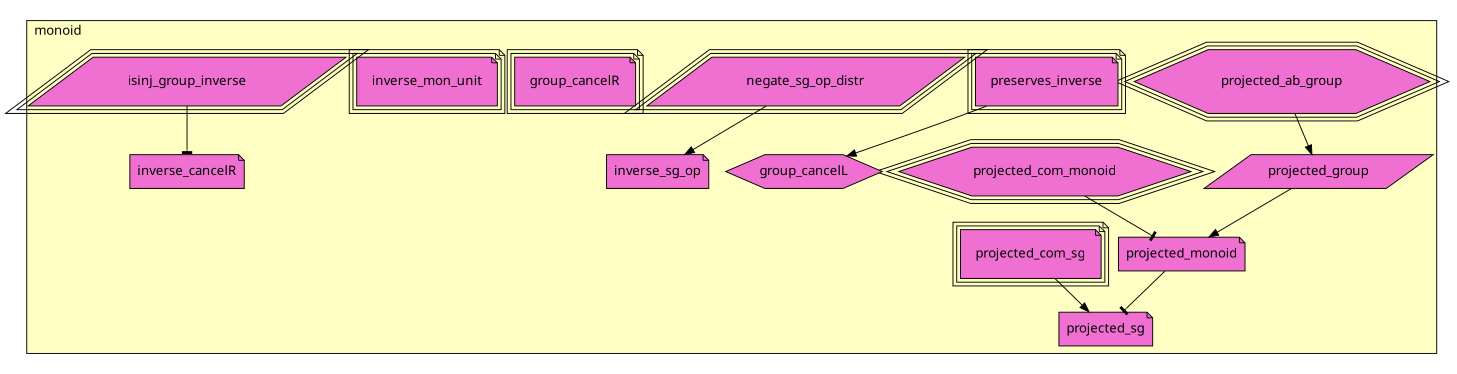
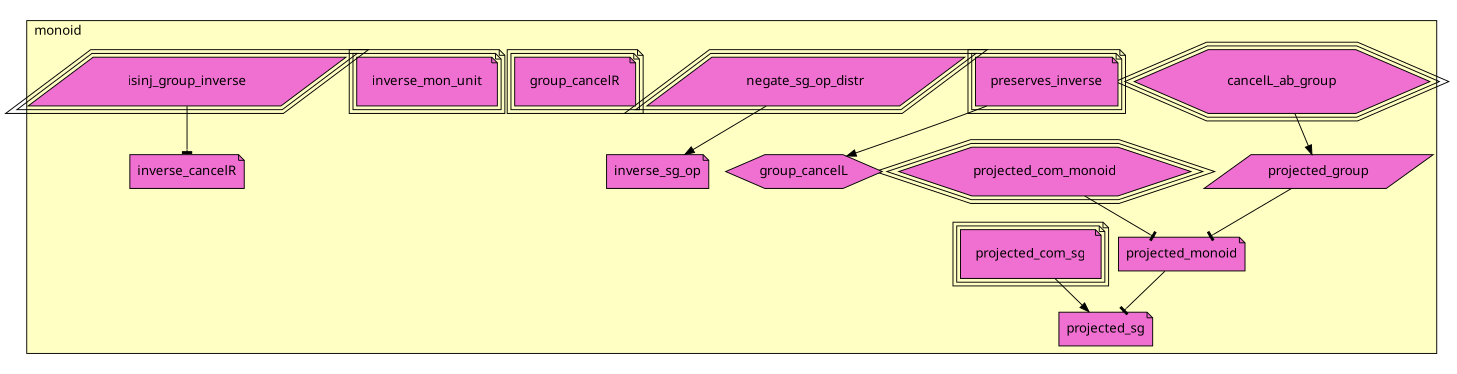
node "projected_ab_group": label "projected_ab_group" -> "cancelL_ab_group"
edge "projected_group" -> "projected_monoid": arrowhead normal -> tee
